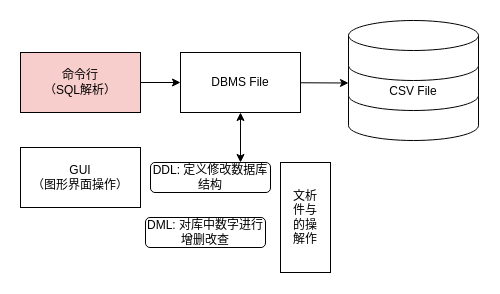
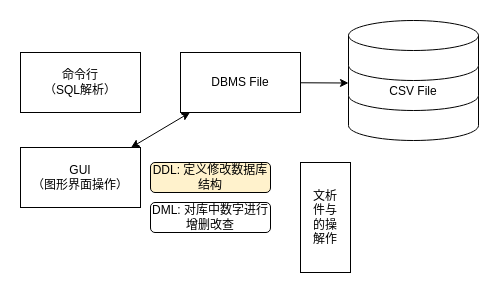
node "命令行 （SQL解析）": fillcolor #f8cecc -> #ffffff
edge "命令行 （SQL解析）" -> "DBMS File": removed
edge "DBMS File" -- "DDL: 定义修改数据库结构": now "DBMS File" -- "GUI （图形界面操作）"
node "DDL: 定义修改数据库结构": fillcolor #ffffff -> #fff2cc
node "文析 件与 的操 解作": moved (306, 218) -> (326, 218)
node "DML: 对库中数字进行增删改查": moved (206, 233) -> (211, 218)
